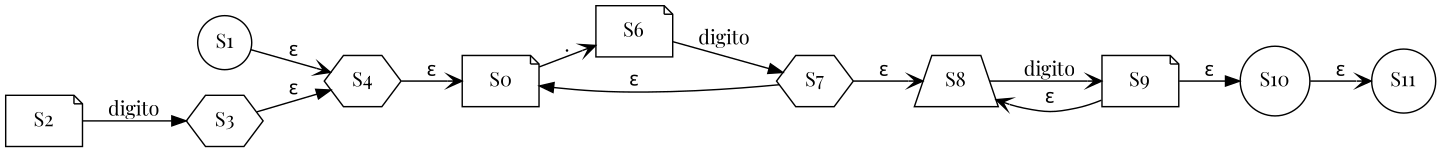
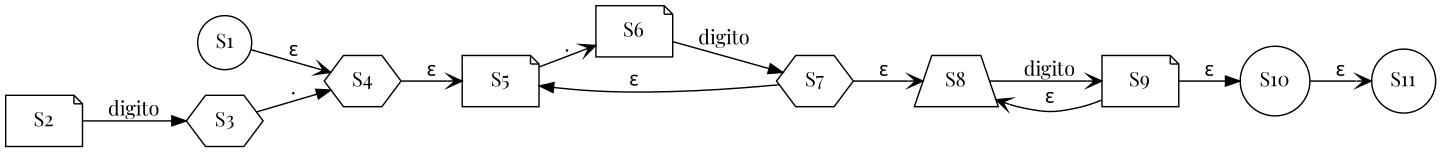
node "S0": label "S0" -> "S5"
edge "S3" -> "S4": label "ε" -> "."
